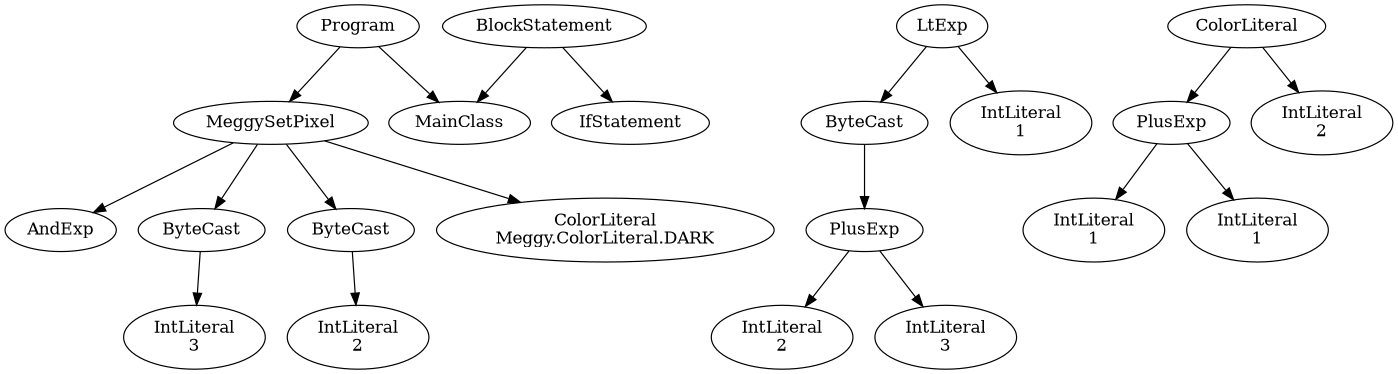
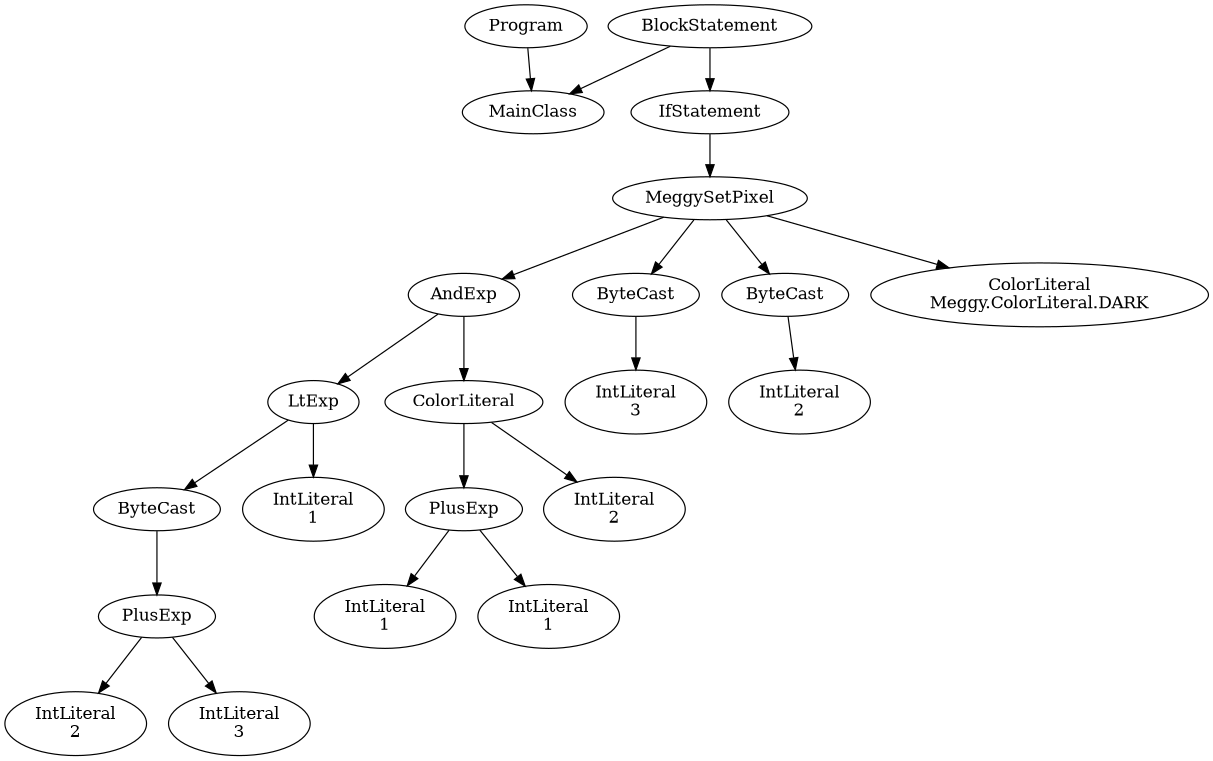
edge "Program" -> "MeggySetPixel": now "IfStatement" -> "MeggySetPixel"
edge "AndExp" -> "ColorLiteral": added
edge "AndExp" -> "LtExp": added
